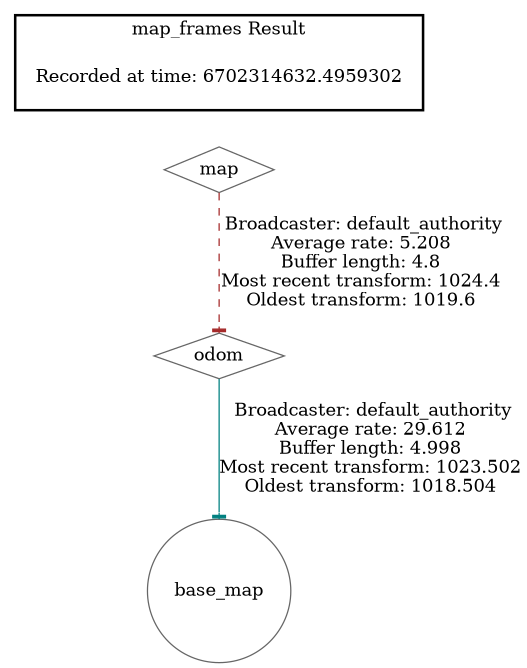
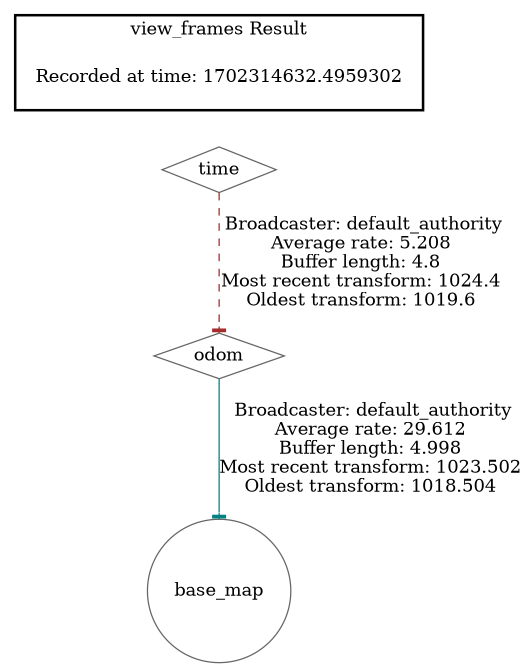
cluster "map_frames Result": label "map_frames Result" -> "view_frames Result"
node "Recorded at time: 6702314632.4959302": label "Recorded at time: 6702314632.4959302" -> "Recorded at time: 1702314632.4959302"
node "map": label "map" -> "time"
